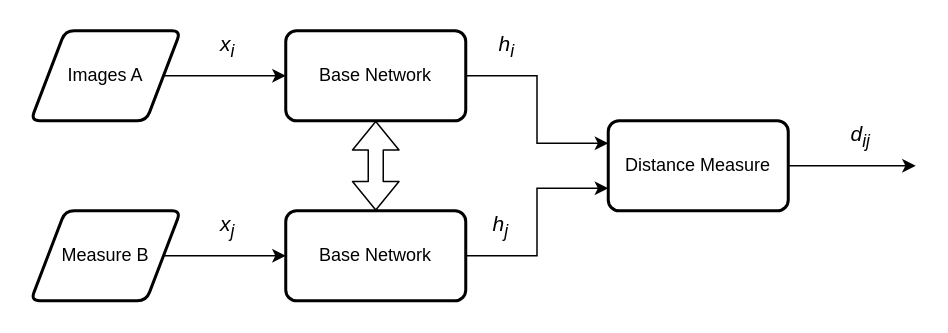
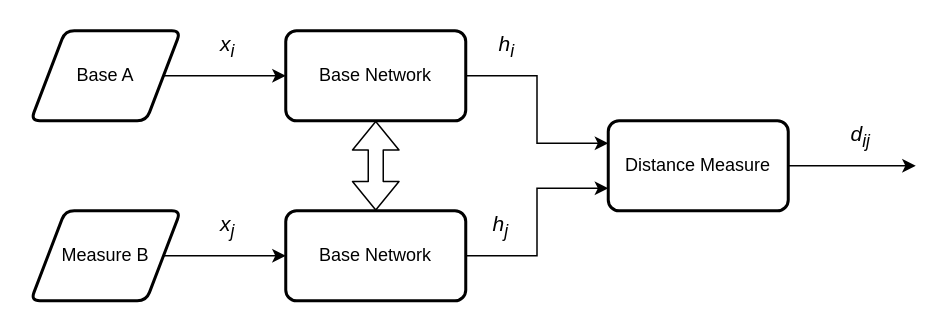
node "Images A": label "Images A" -> "Base A"
